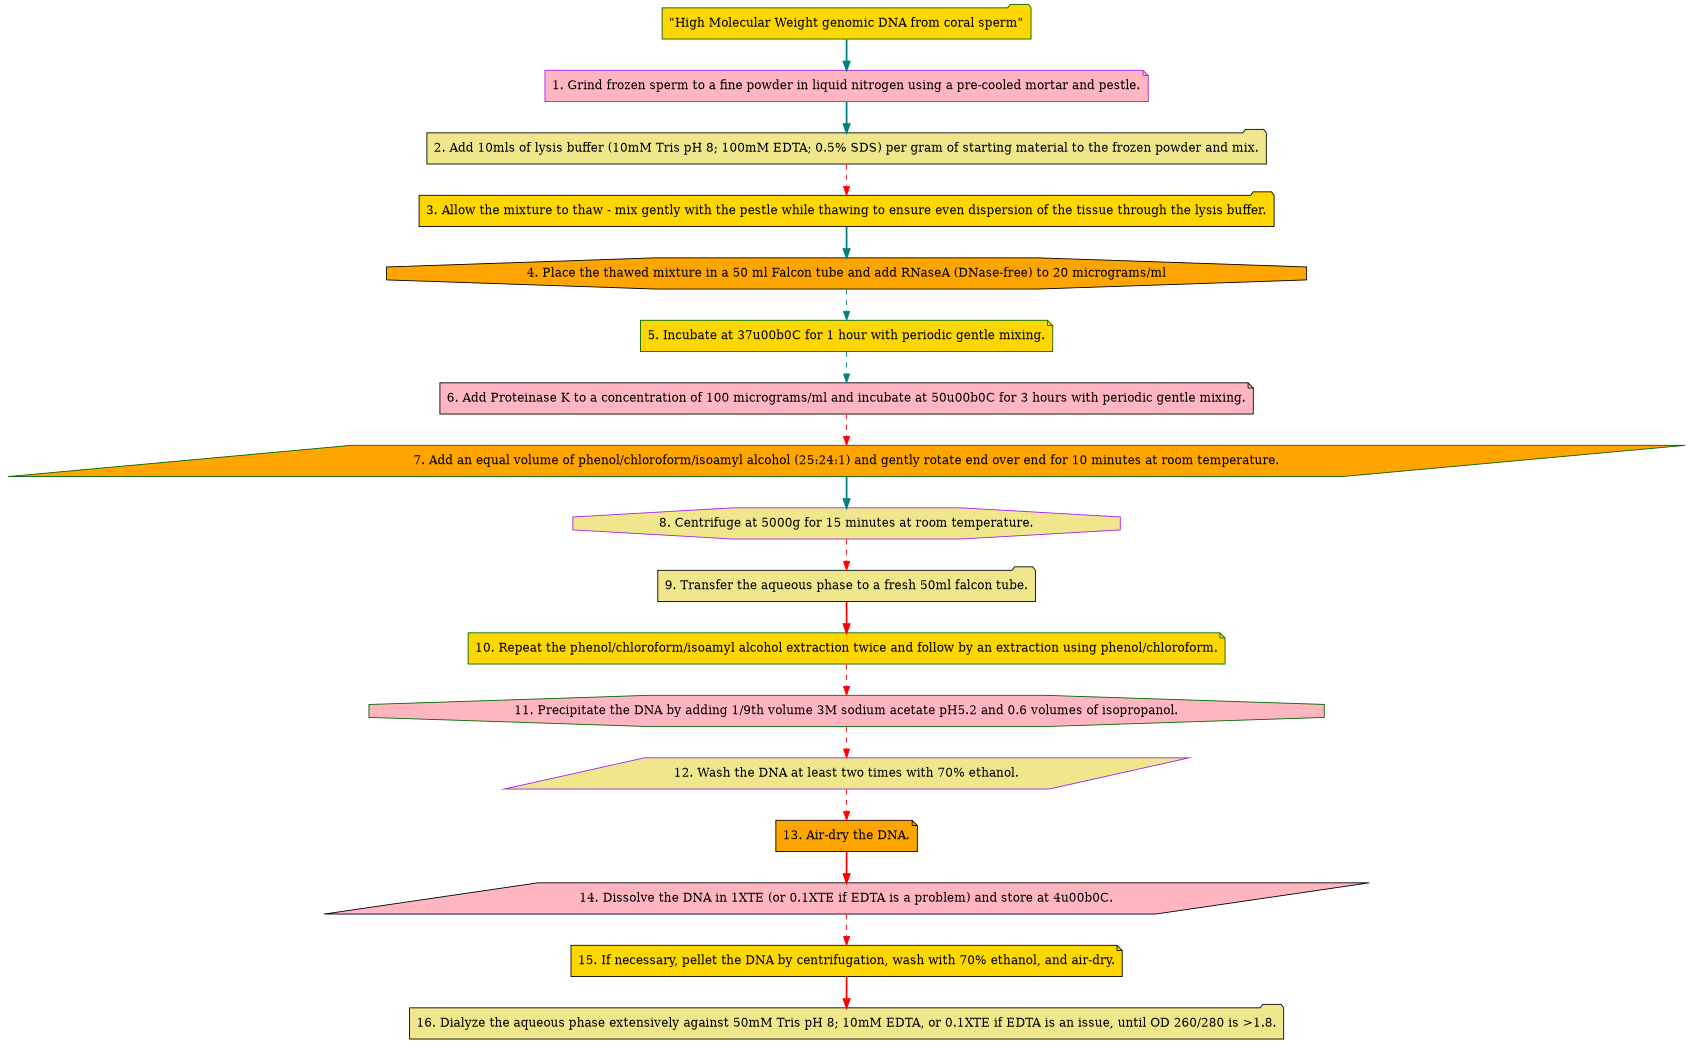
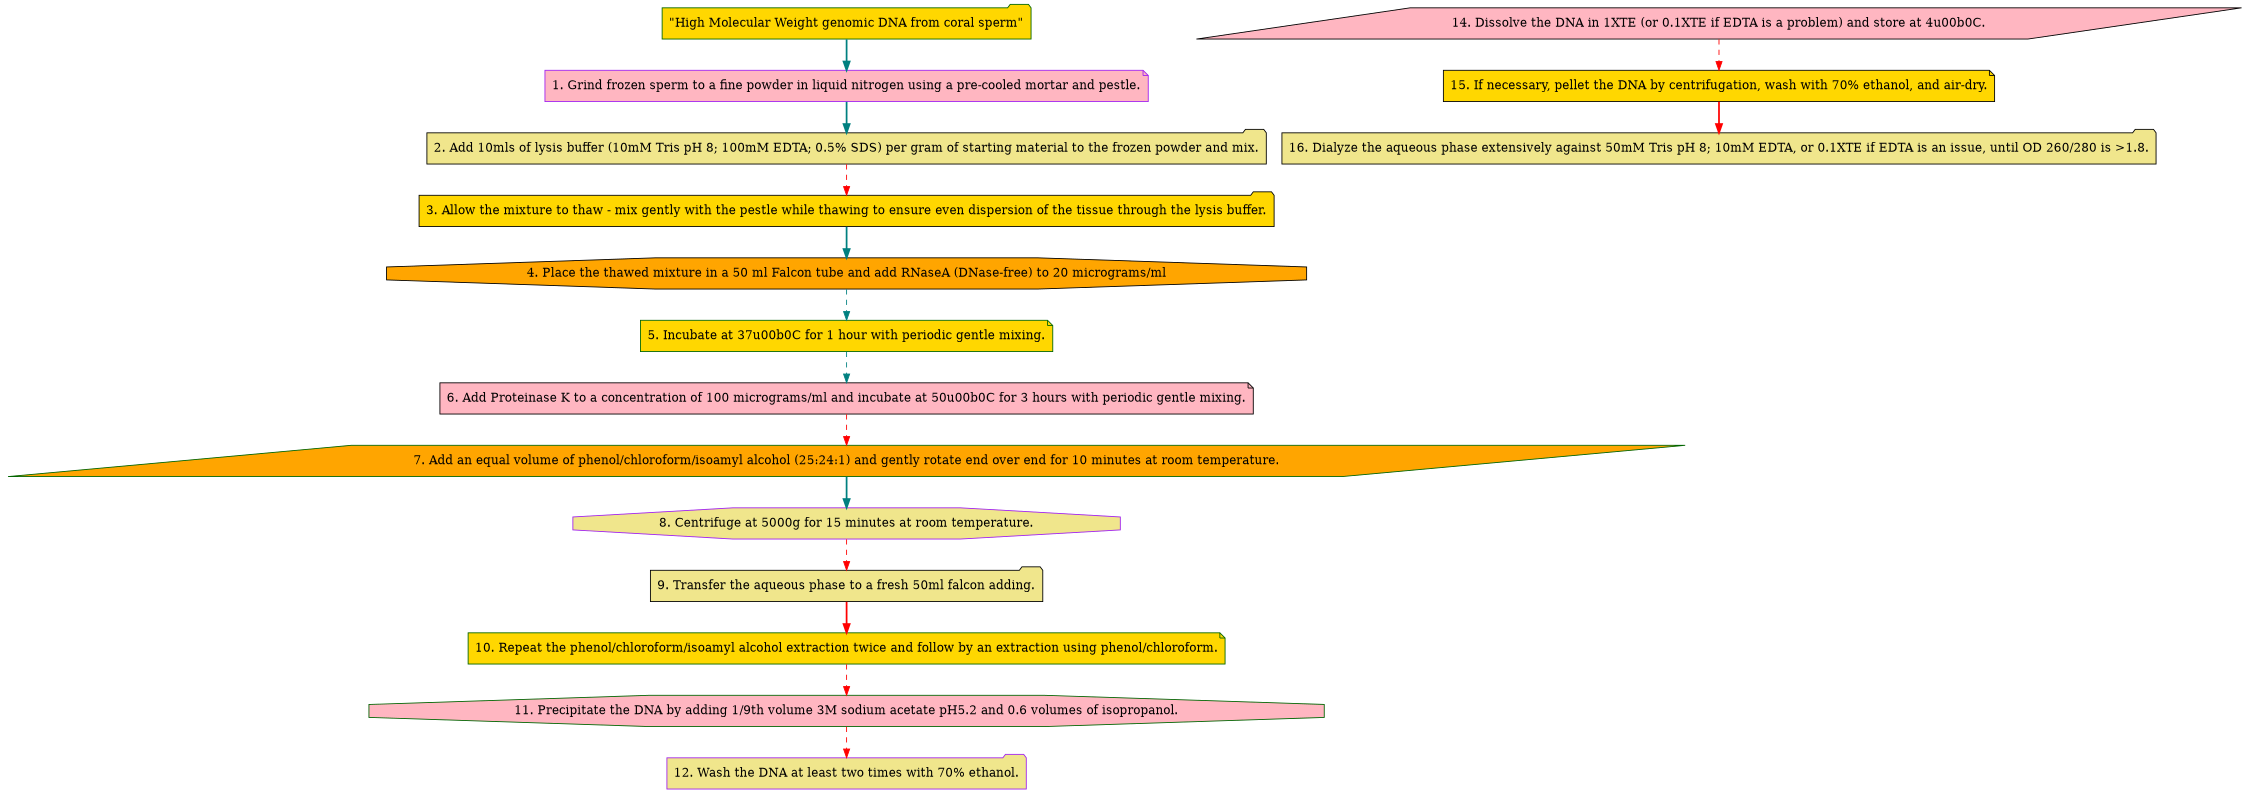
node "9. Transfer the aqueous phase to a fresh 50ml falcon tube.": label "9. Transfer the aqueous phase to a fresh 50ml falcon tube." -> "9. Transfer the aqueous phase to a fresh 50ml falcon adding."
node "12. Wash the DNA at least two times with 70% ethanol.": shape parallelogram -> folder
node "13. Air-dry the DNA.": removed
